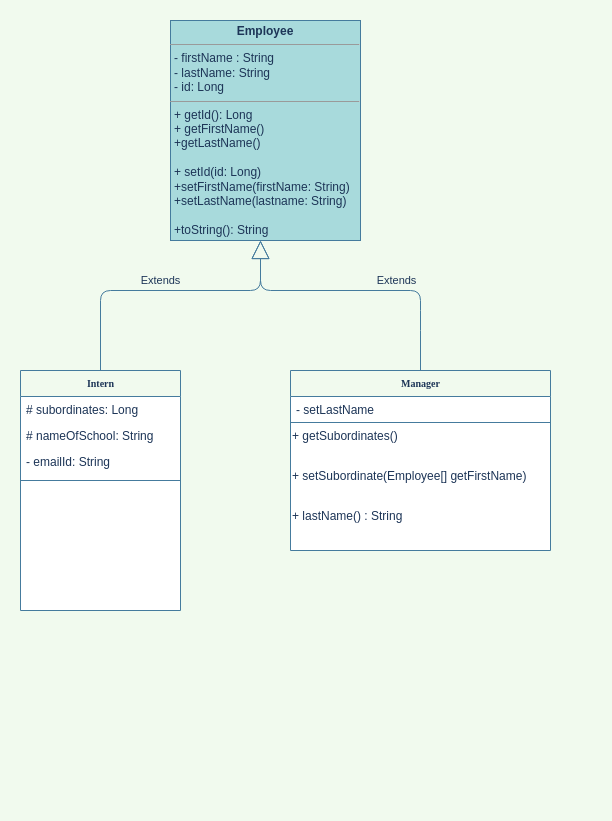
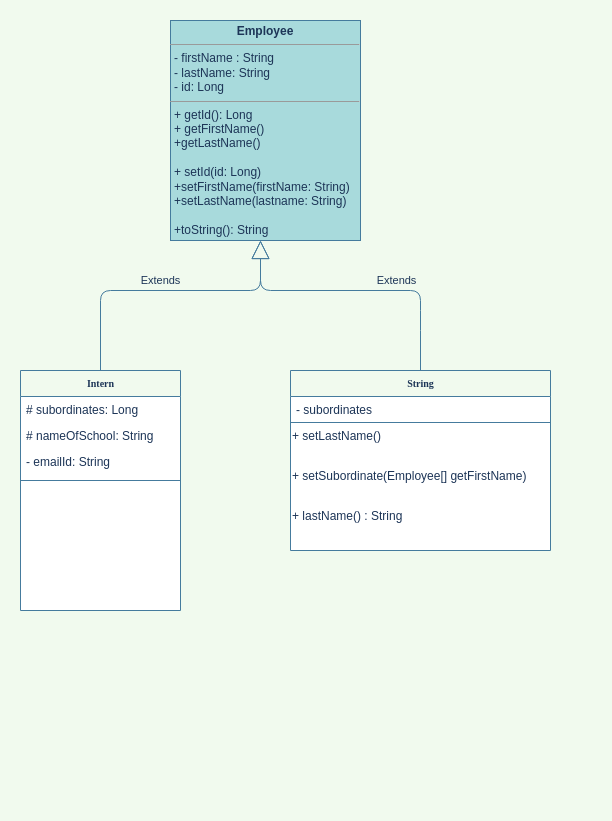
node "Manager": label "Manager" -> "String"
node "- setLastName": label "- setLastName" -> "- subordinates"
node "+ getSubordinates()": label "+ getSubordinates()" -> "+ setLastName()"
